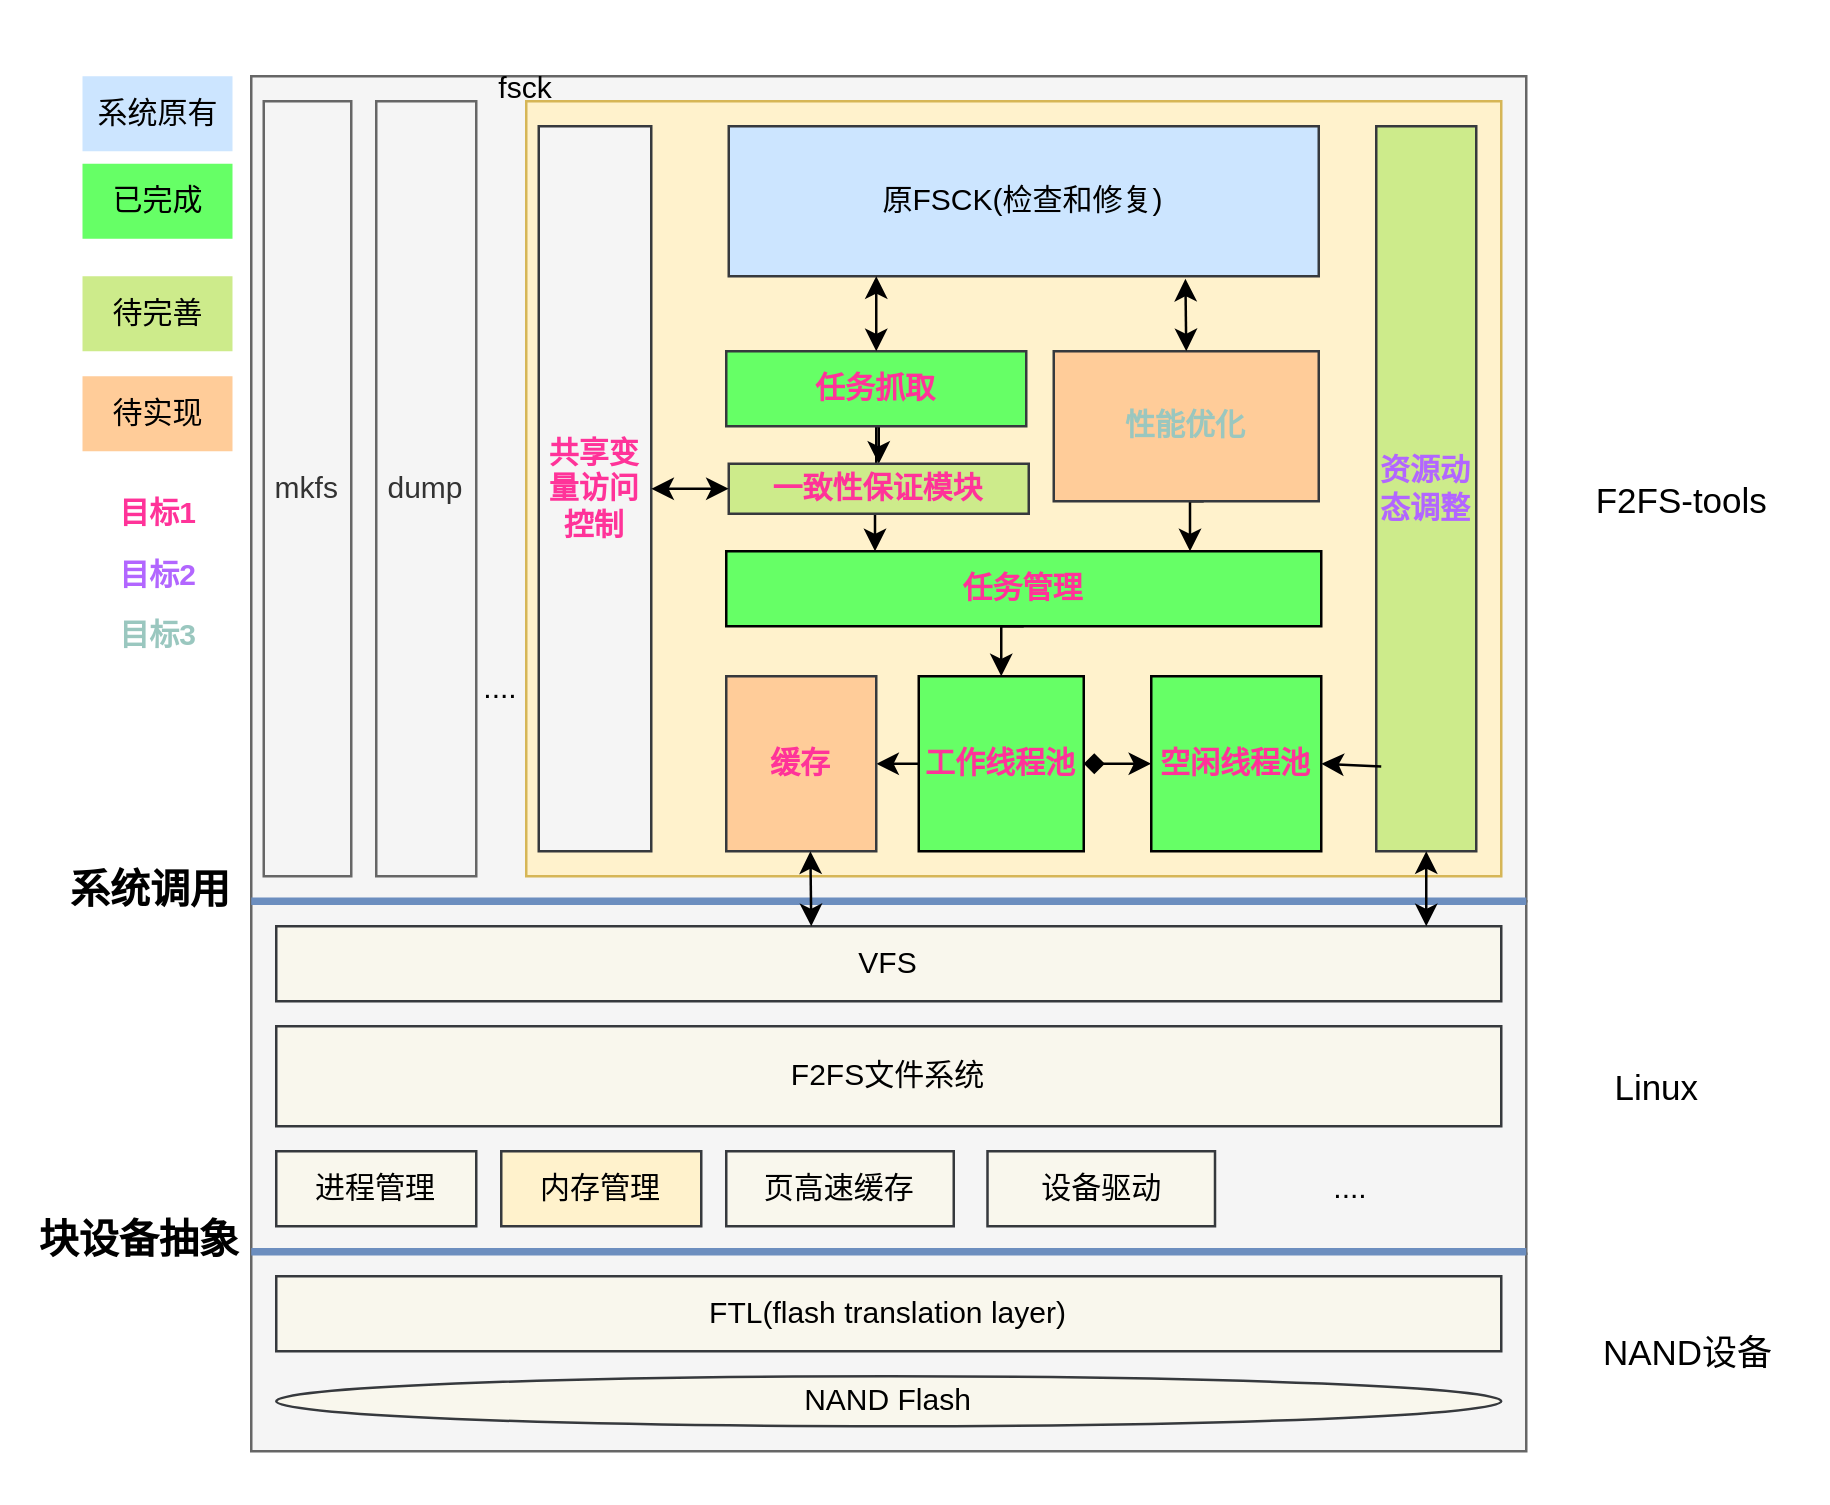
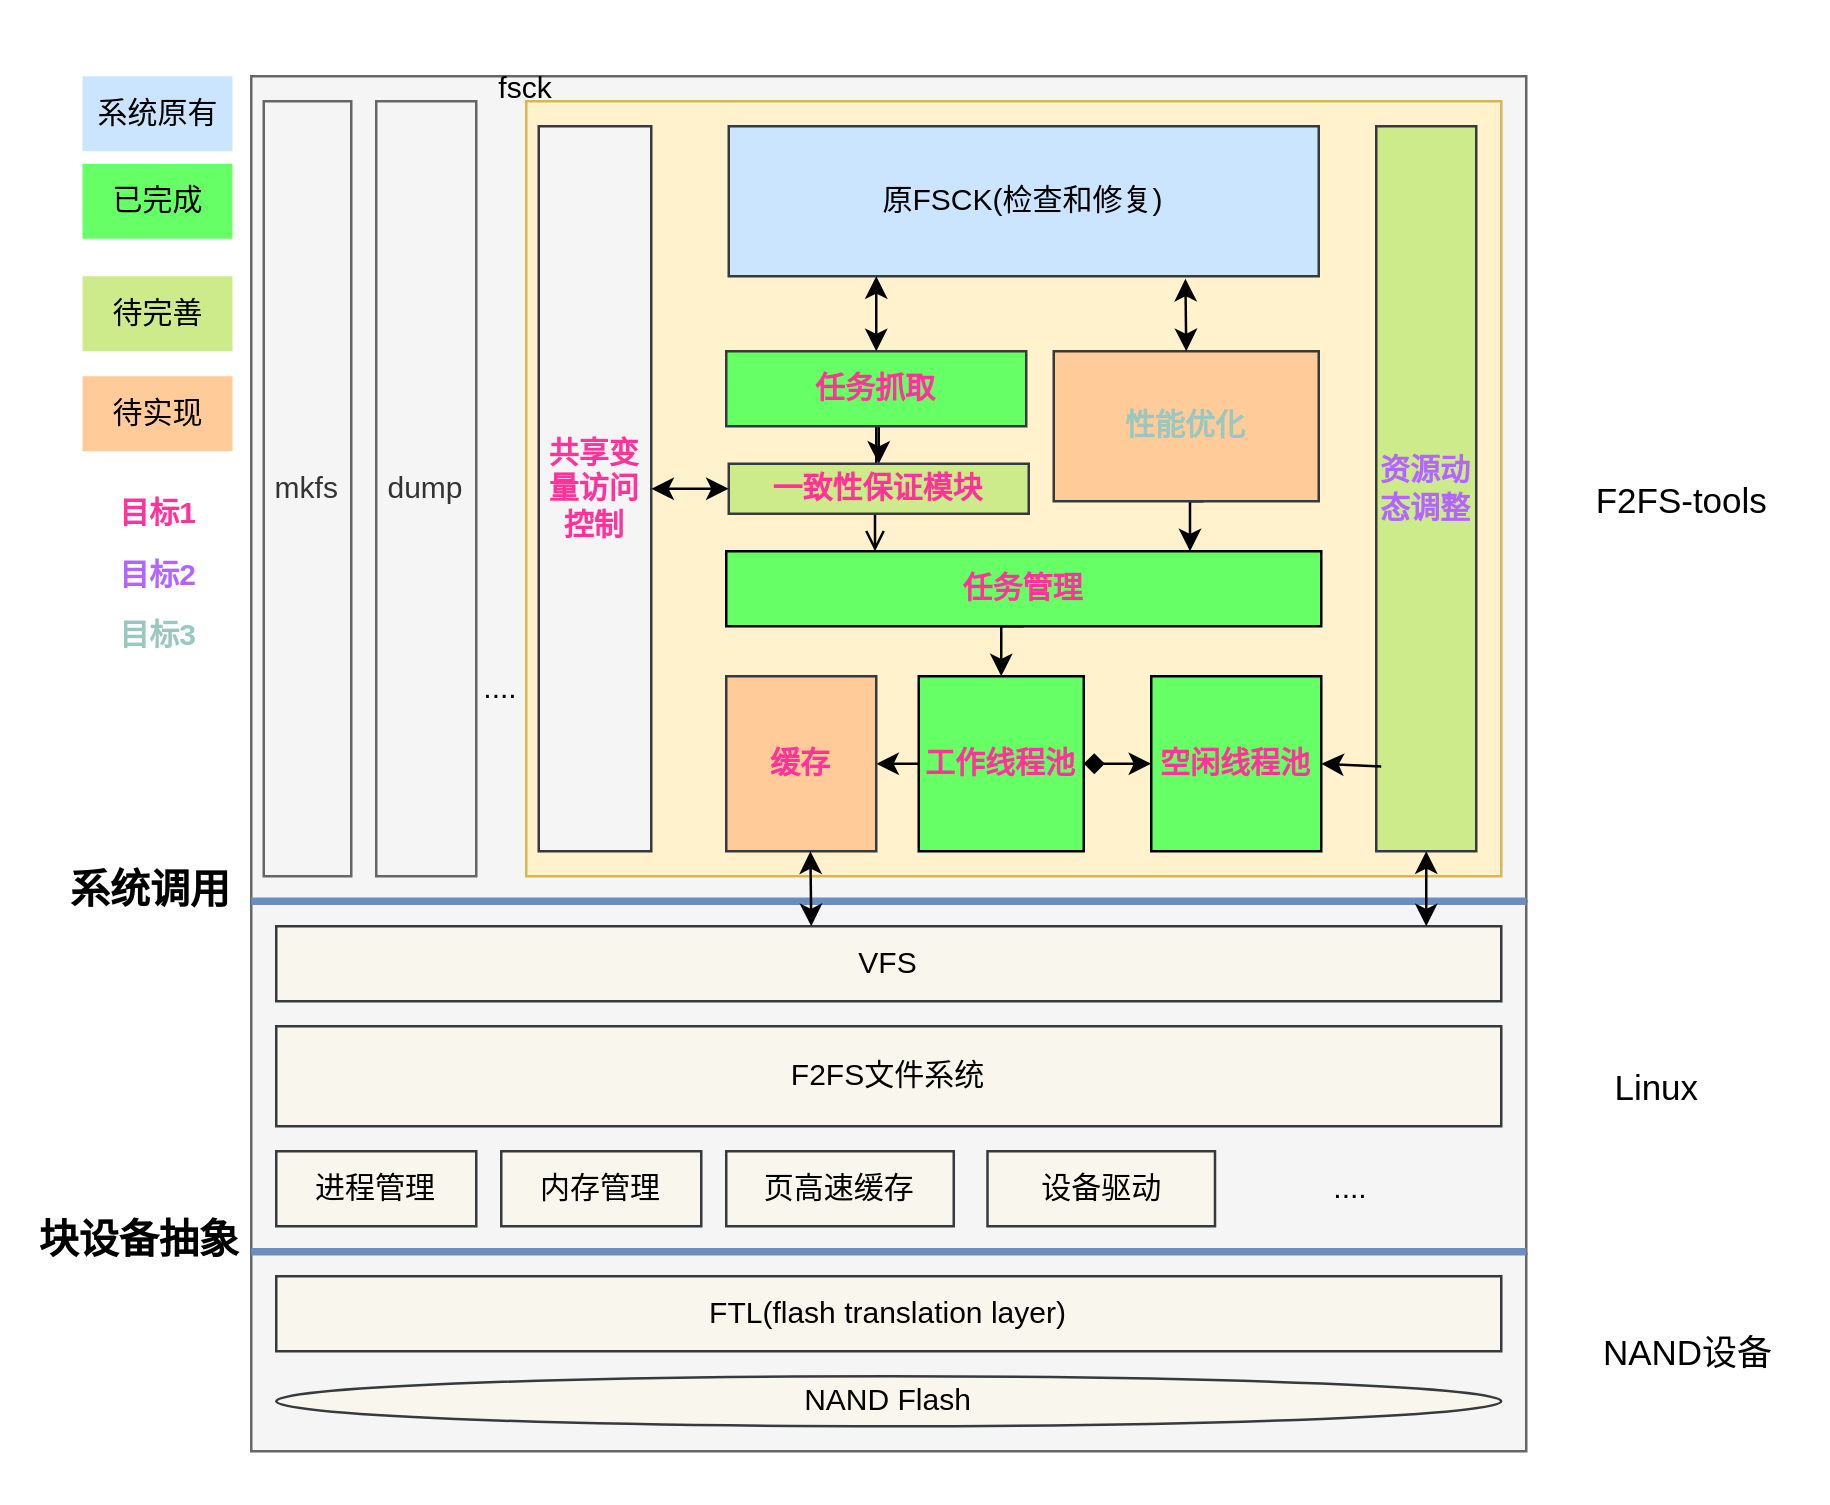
edge "一致性保证模块" -> "任务管理": arrowhead classic -> open
node "内存管理": fillcolor #fff2cc -> #f9f7ed
